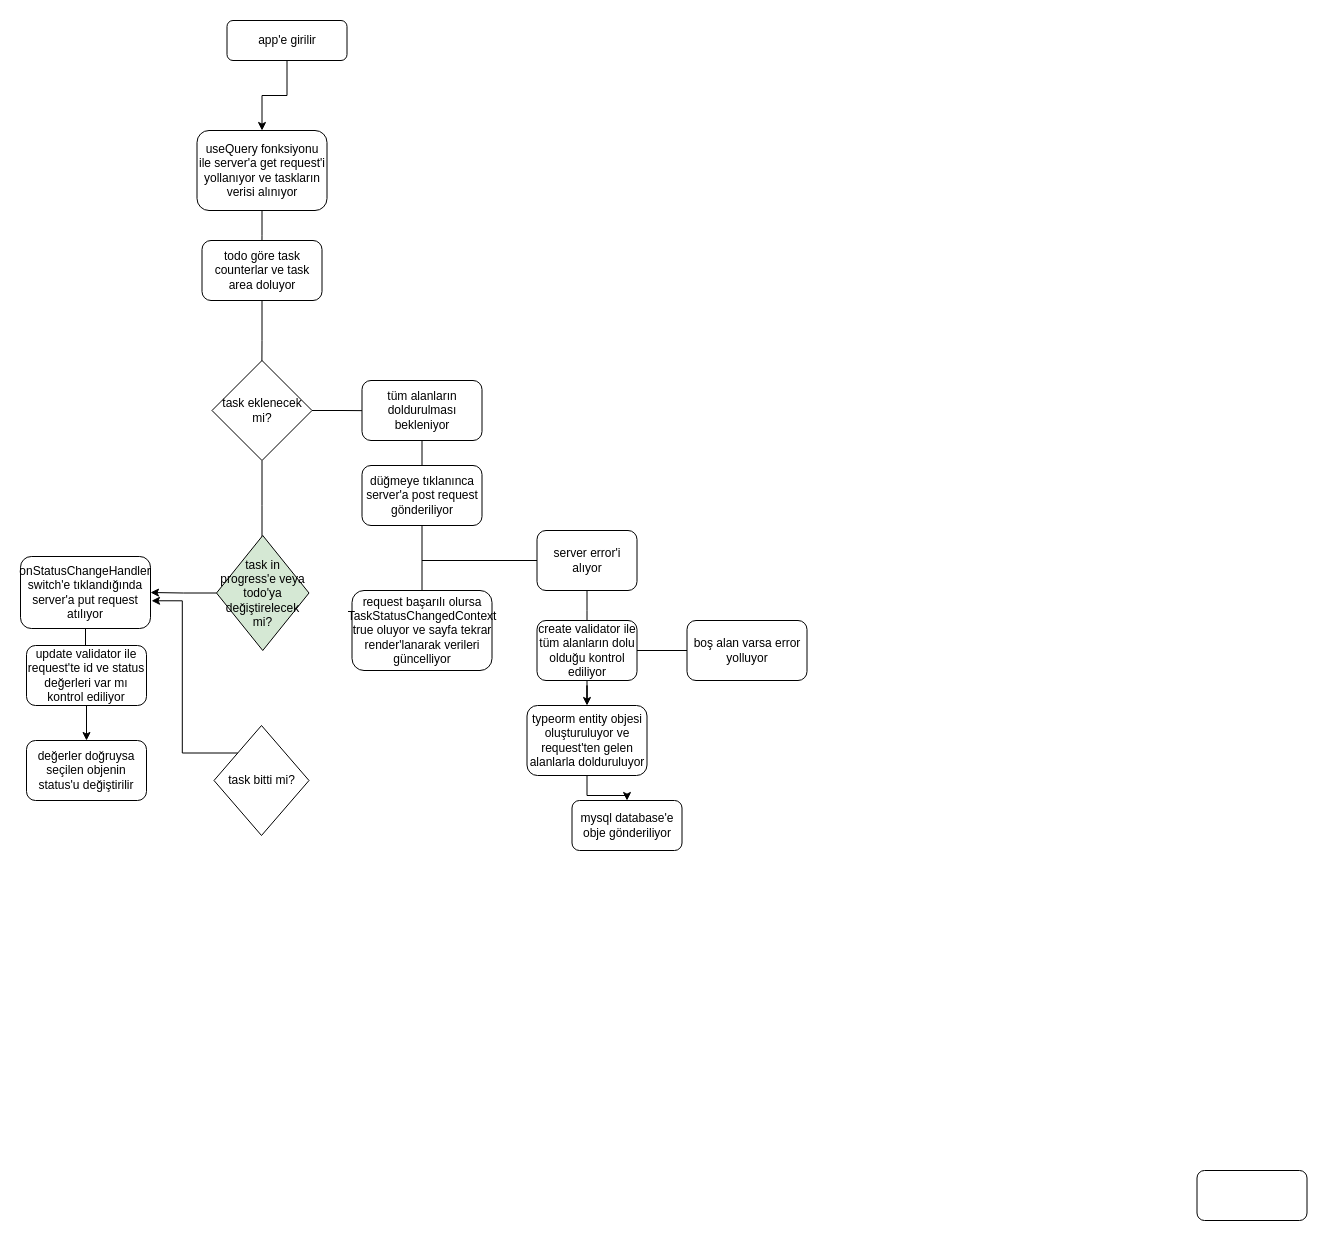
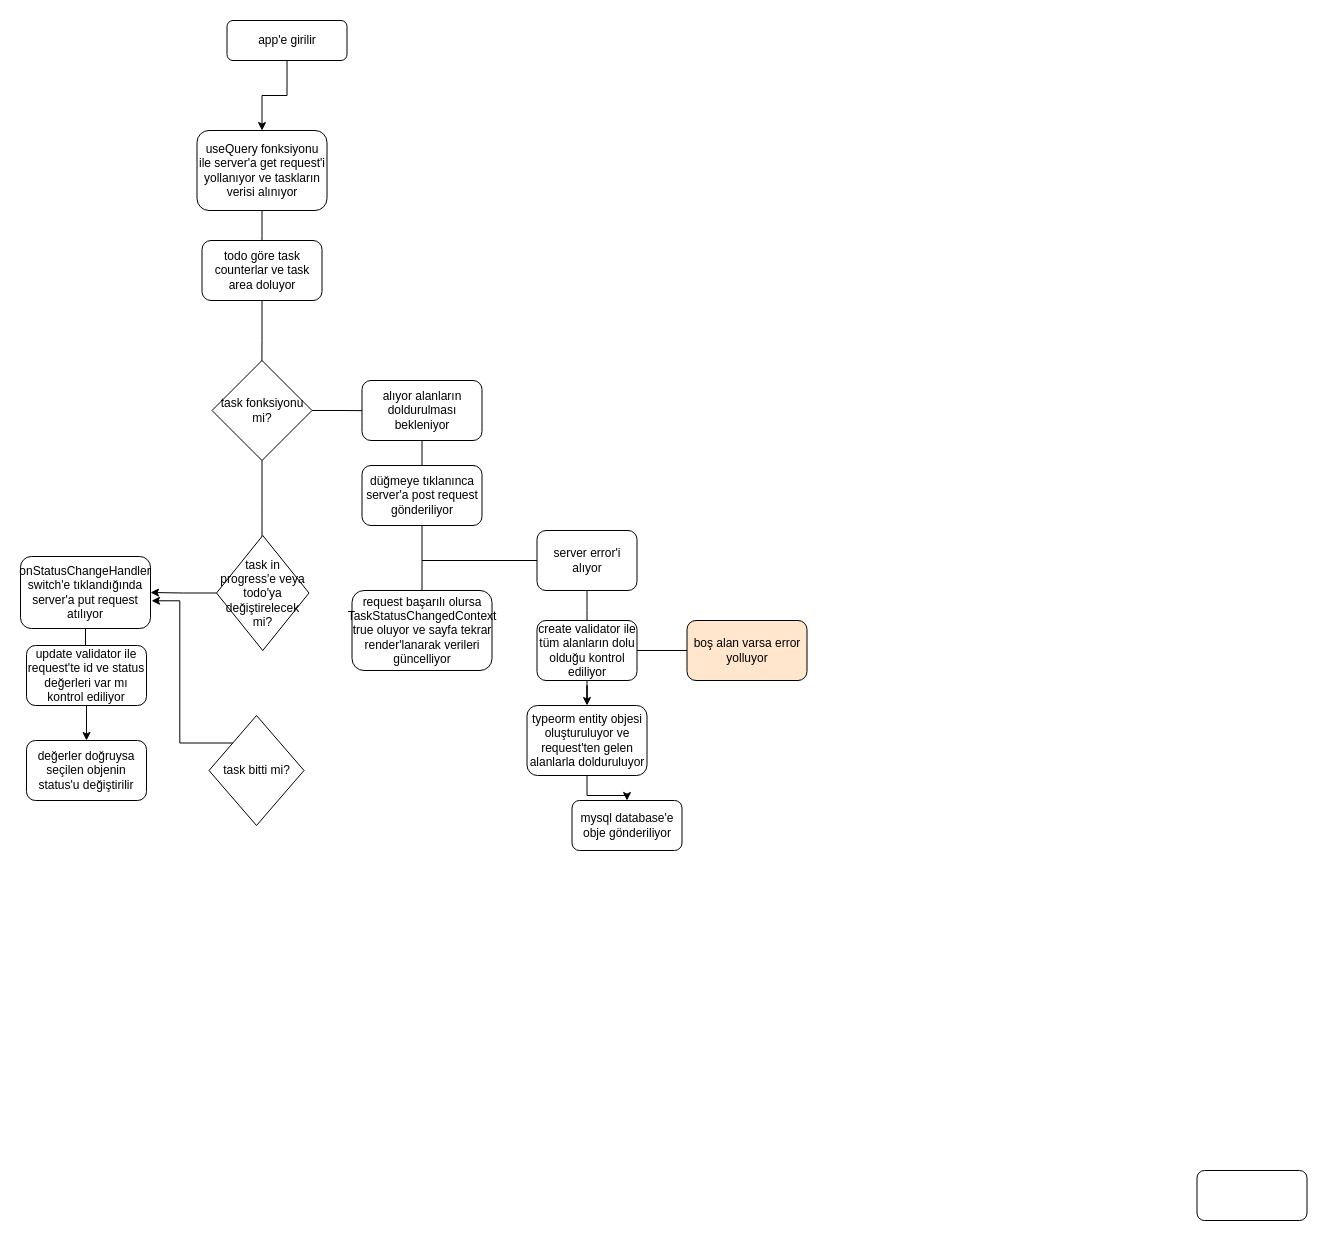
node "task eklenecek mi?": label "task eklenecek mi?" -> "task fonksiyonu mi?"
node "tüm alanların doldurulması bekleniyor": label "tüm alanların doldurulması bekleniyor" -> "alıyor alanların doldurulması bekleniyor"
node "task in progress'e veya todo'ya değiştirelecek mi?": fillcolor #d5e8d4 -> #ffffff
node "boş alan varsa error yolluyor": fillcolor #ffffff -> #ffe6cc
node "task bitti mi?": moved (262, 781) -> (257, 771)
